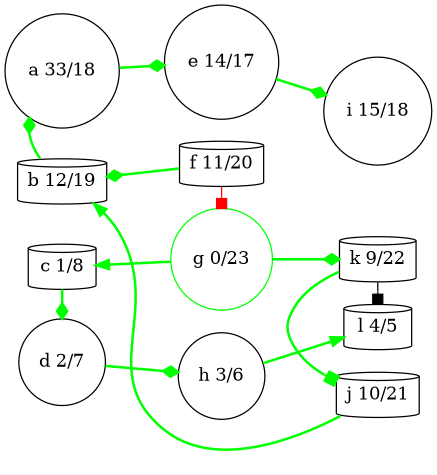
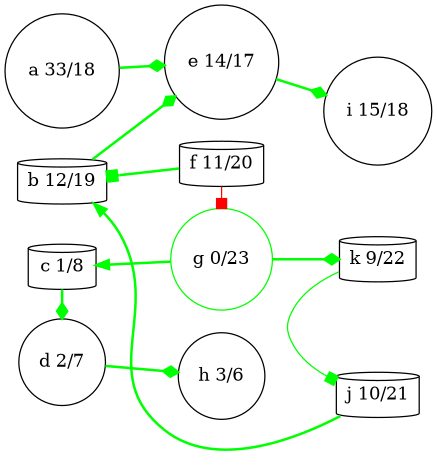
edge "b 12/19" -> "a 33/18": now "b 12/19" -> "e 14/17"
edge "f 11/20" -> "b 12/19": arrowhead diamond -> box
edge "k 9/22" -> "j 10/21": style bold -> solid
node "l 4/5": removed
